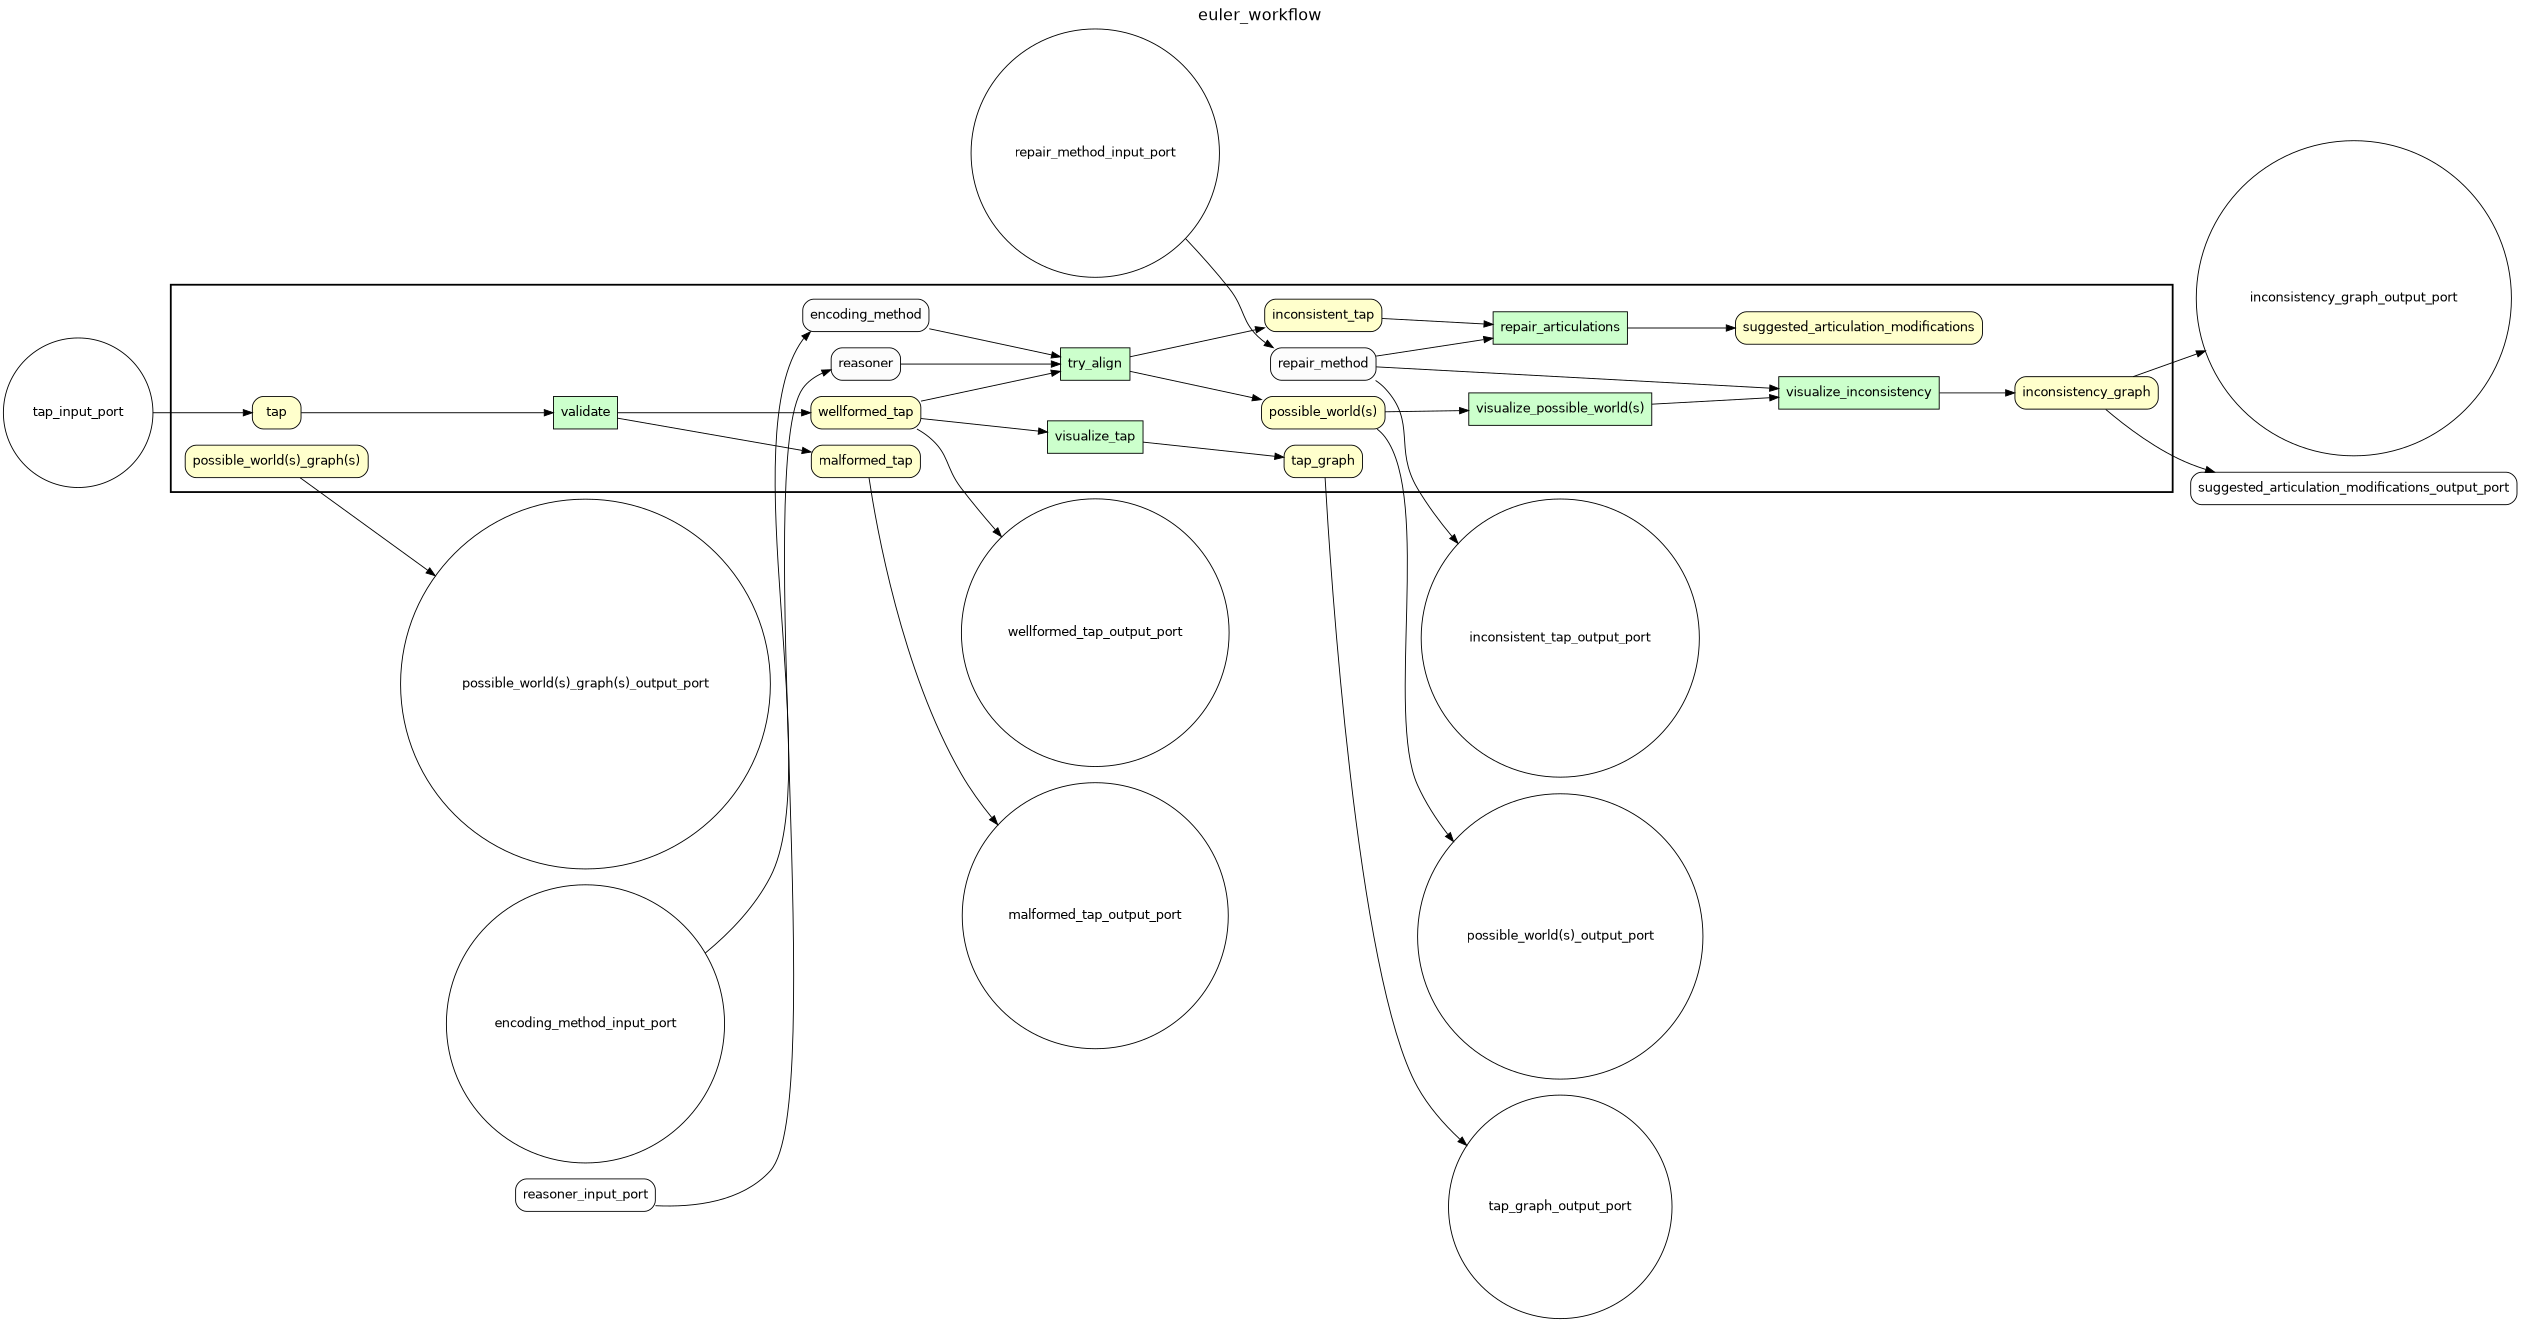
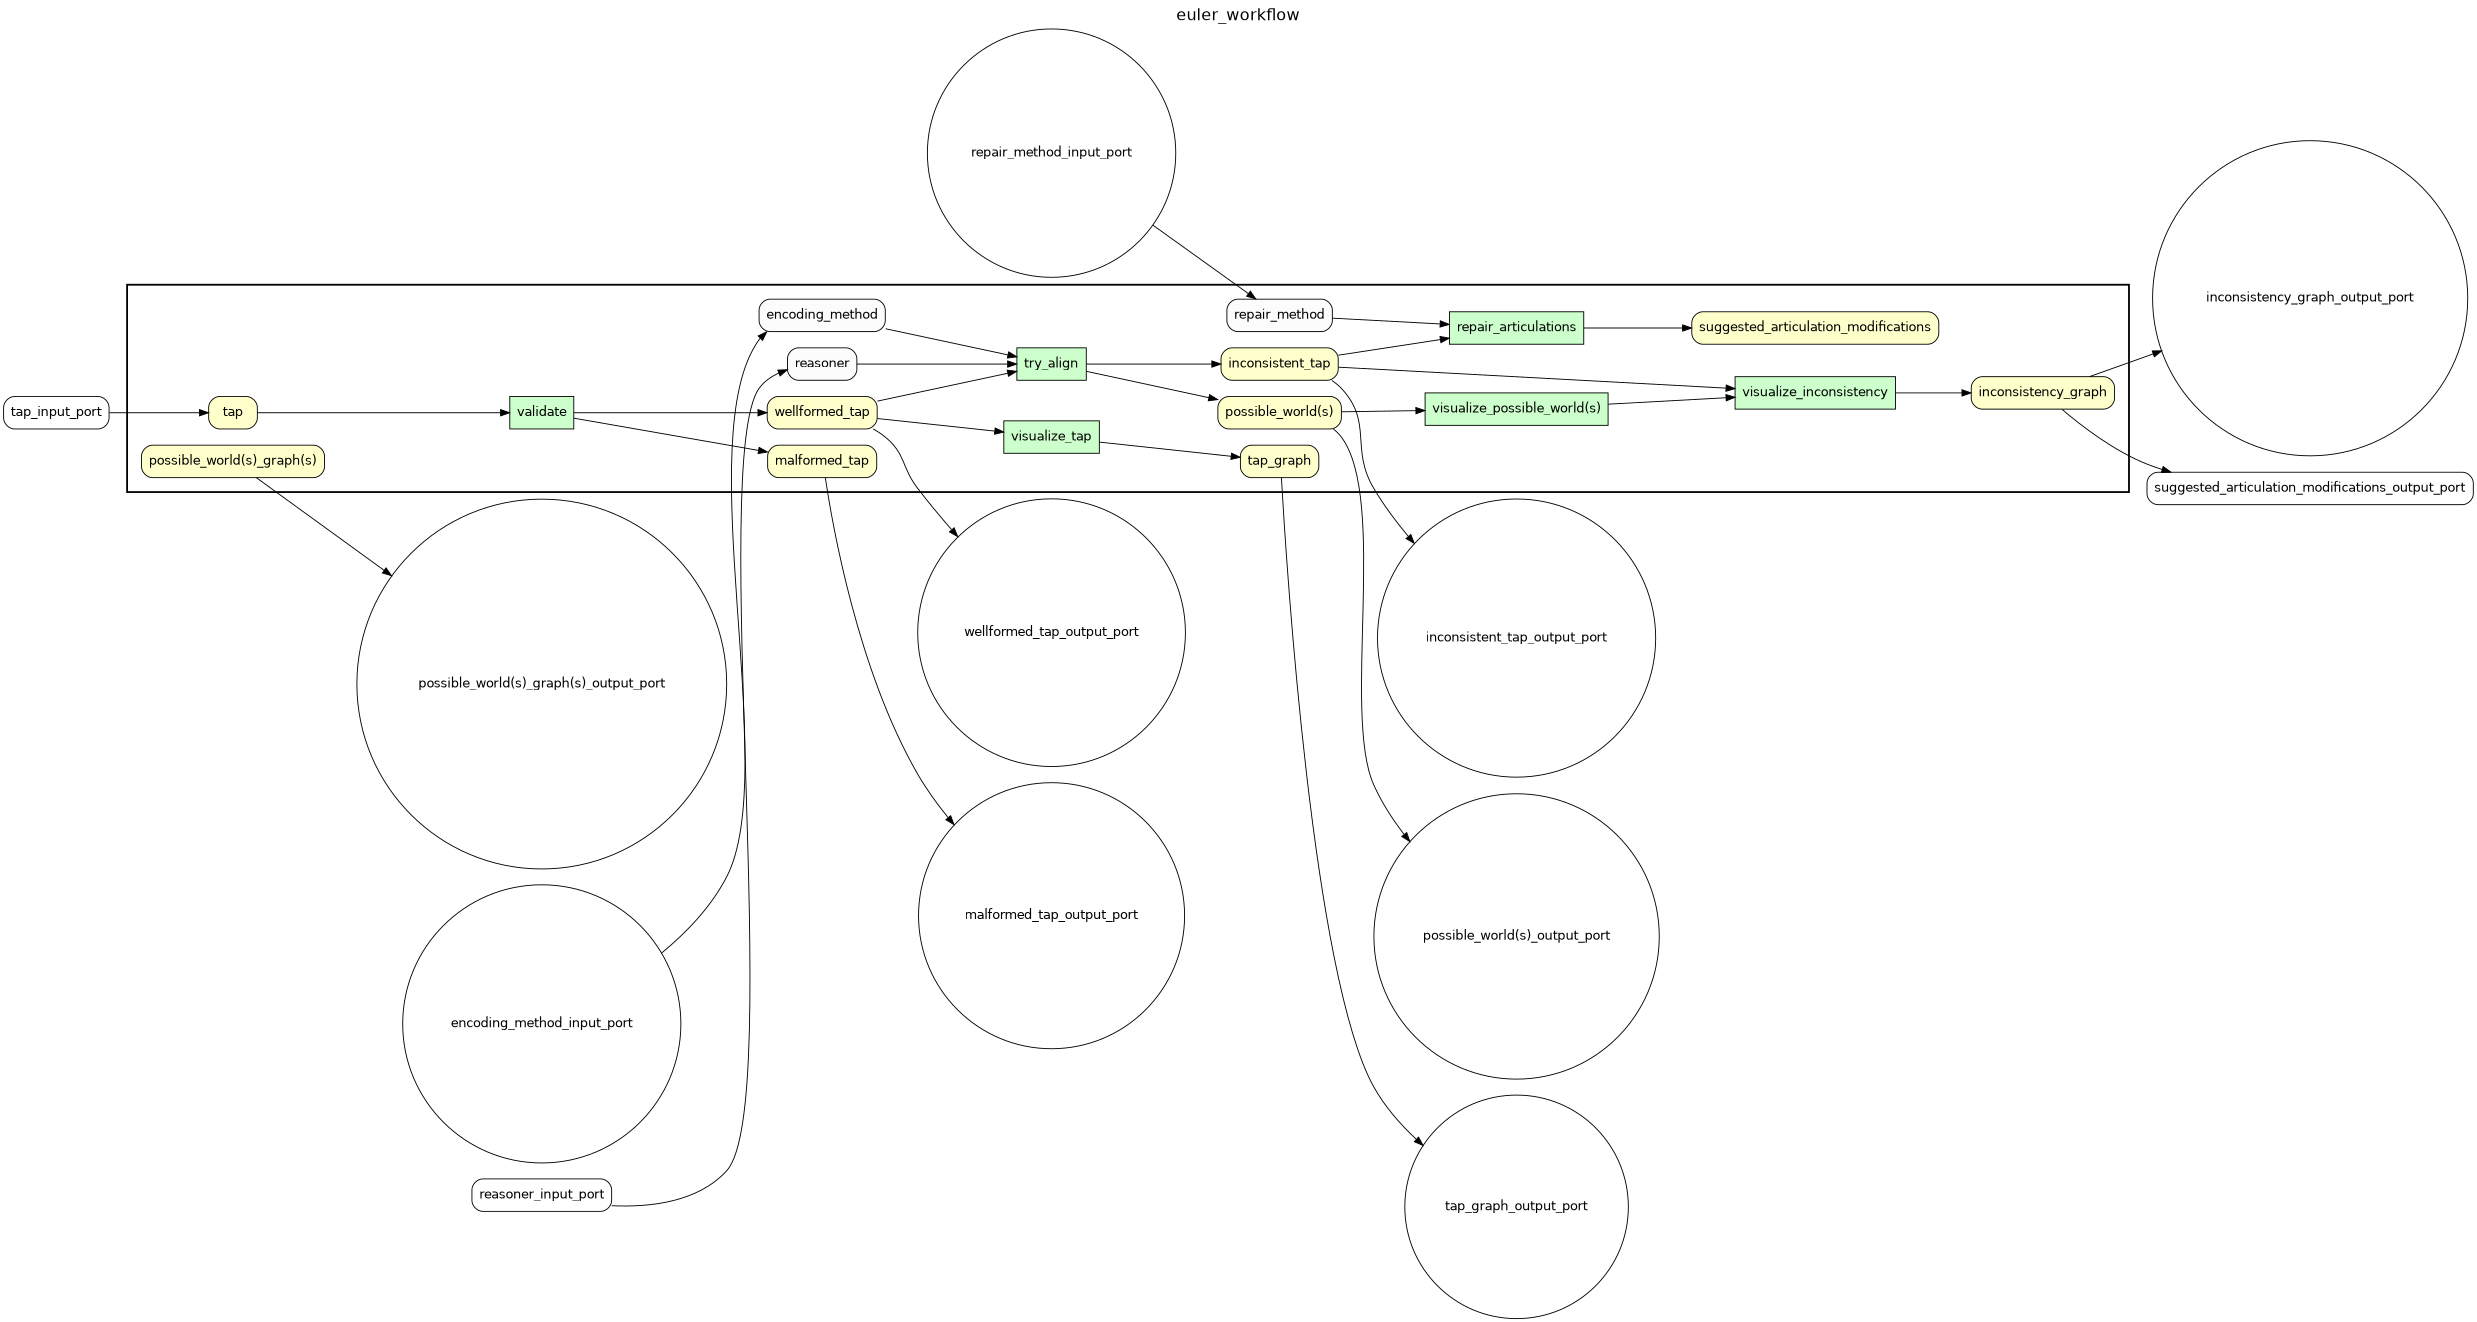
edge "repair_method" -> "visualize_inconsistency": now "inconsistent_tap" -> "visualize_inconsistency"
node "tap_input_port": shape circle -> box
edge "repair_method" -> "inconsistent_tap_output_port": now "inconsistent_tap" -> "inconsistent_tap_output_port"
